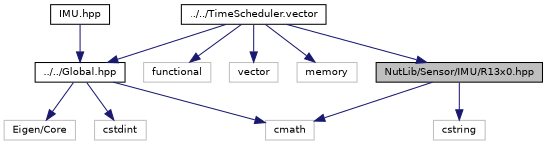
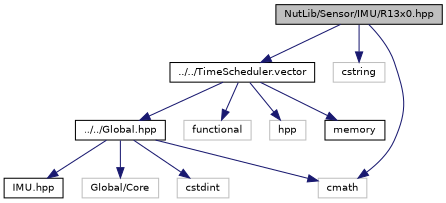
edge "IMU.hpp" -> "../../Global.hpp": reversed
edge "../../TimeScheduler.vector" -> "NutLib/Sensor/IMU/R13x0.hpp": reversed
node "vector": label "vector" -> "hpp"
node "memory": color grey75 -> black
node "Eigen/Core": label "Eigen/Core" -> "Global/Core"
